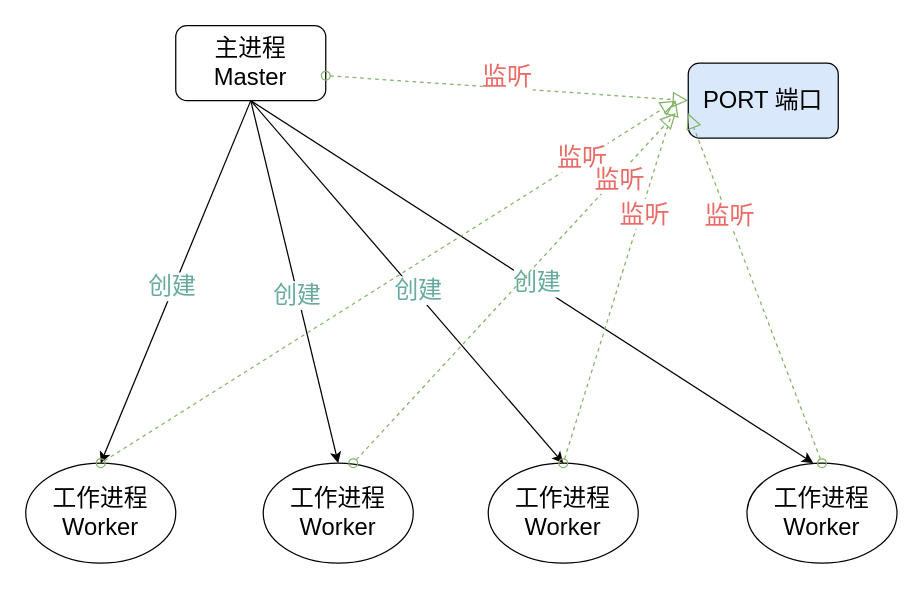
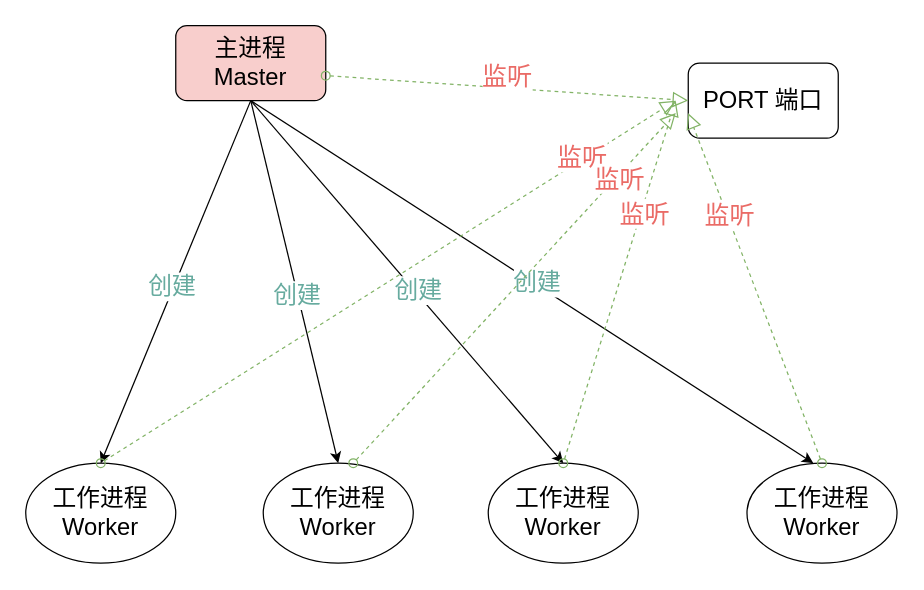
node "主进程 Master": fillcolor #ffffff -> #f8cecc
node "PORT 端口": fillcolor #dae8fc -> #ffffff
